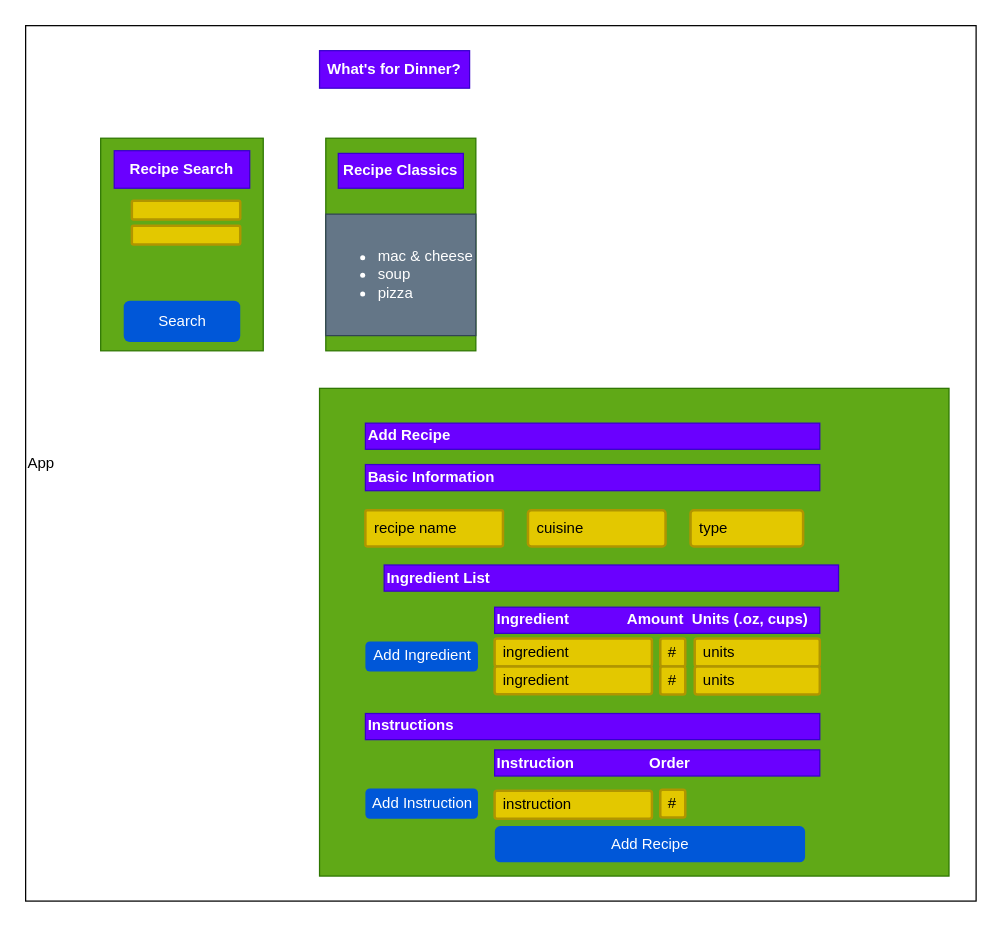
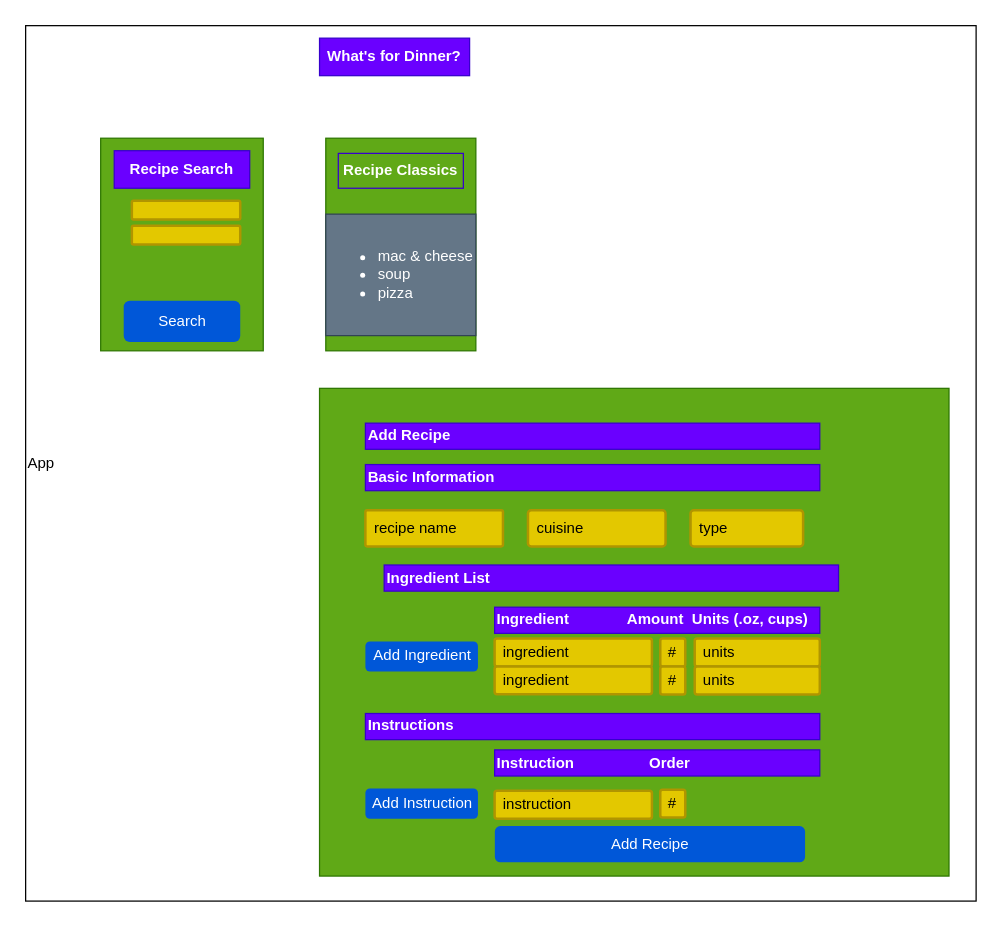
node "What's for Dinner?": moved (394, 69) -> (394, 57)
node "Recipe Classics": fillcolor #6a00ff -> #60a917
